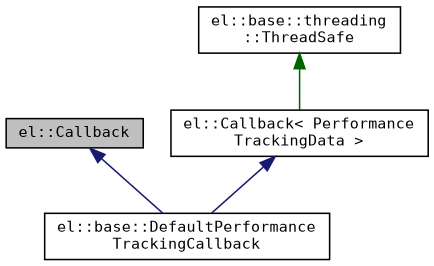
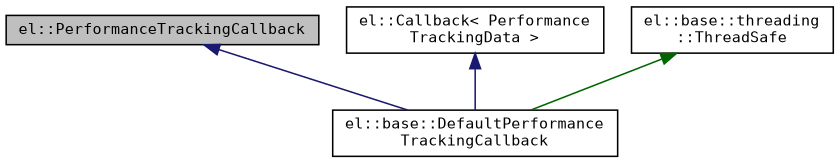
edge "el::Callback< Performance TrackingData >" -> "el::base::threading ::ThreadSafe": now "el::base::DefaultPerformance TrackingCallback" -> "el::base::threading ::ThreadSafe"
node "el::Callback": label "el::Callback" -> "el::PerformanceTrackingCallback"
